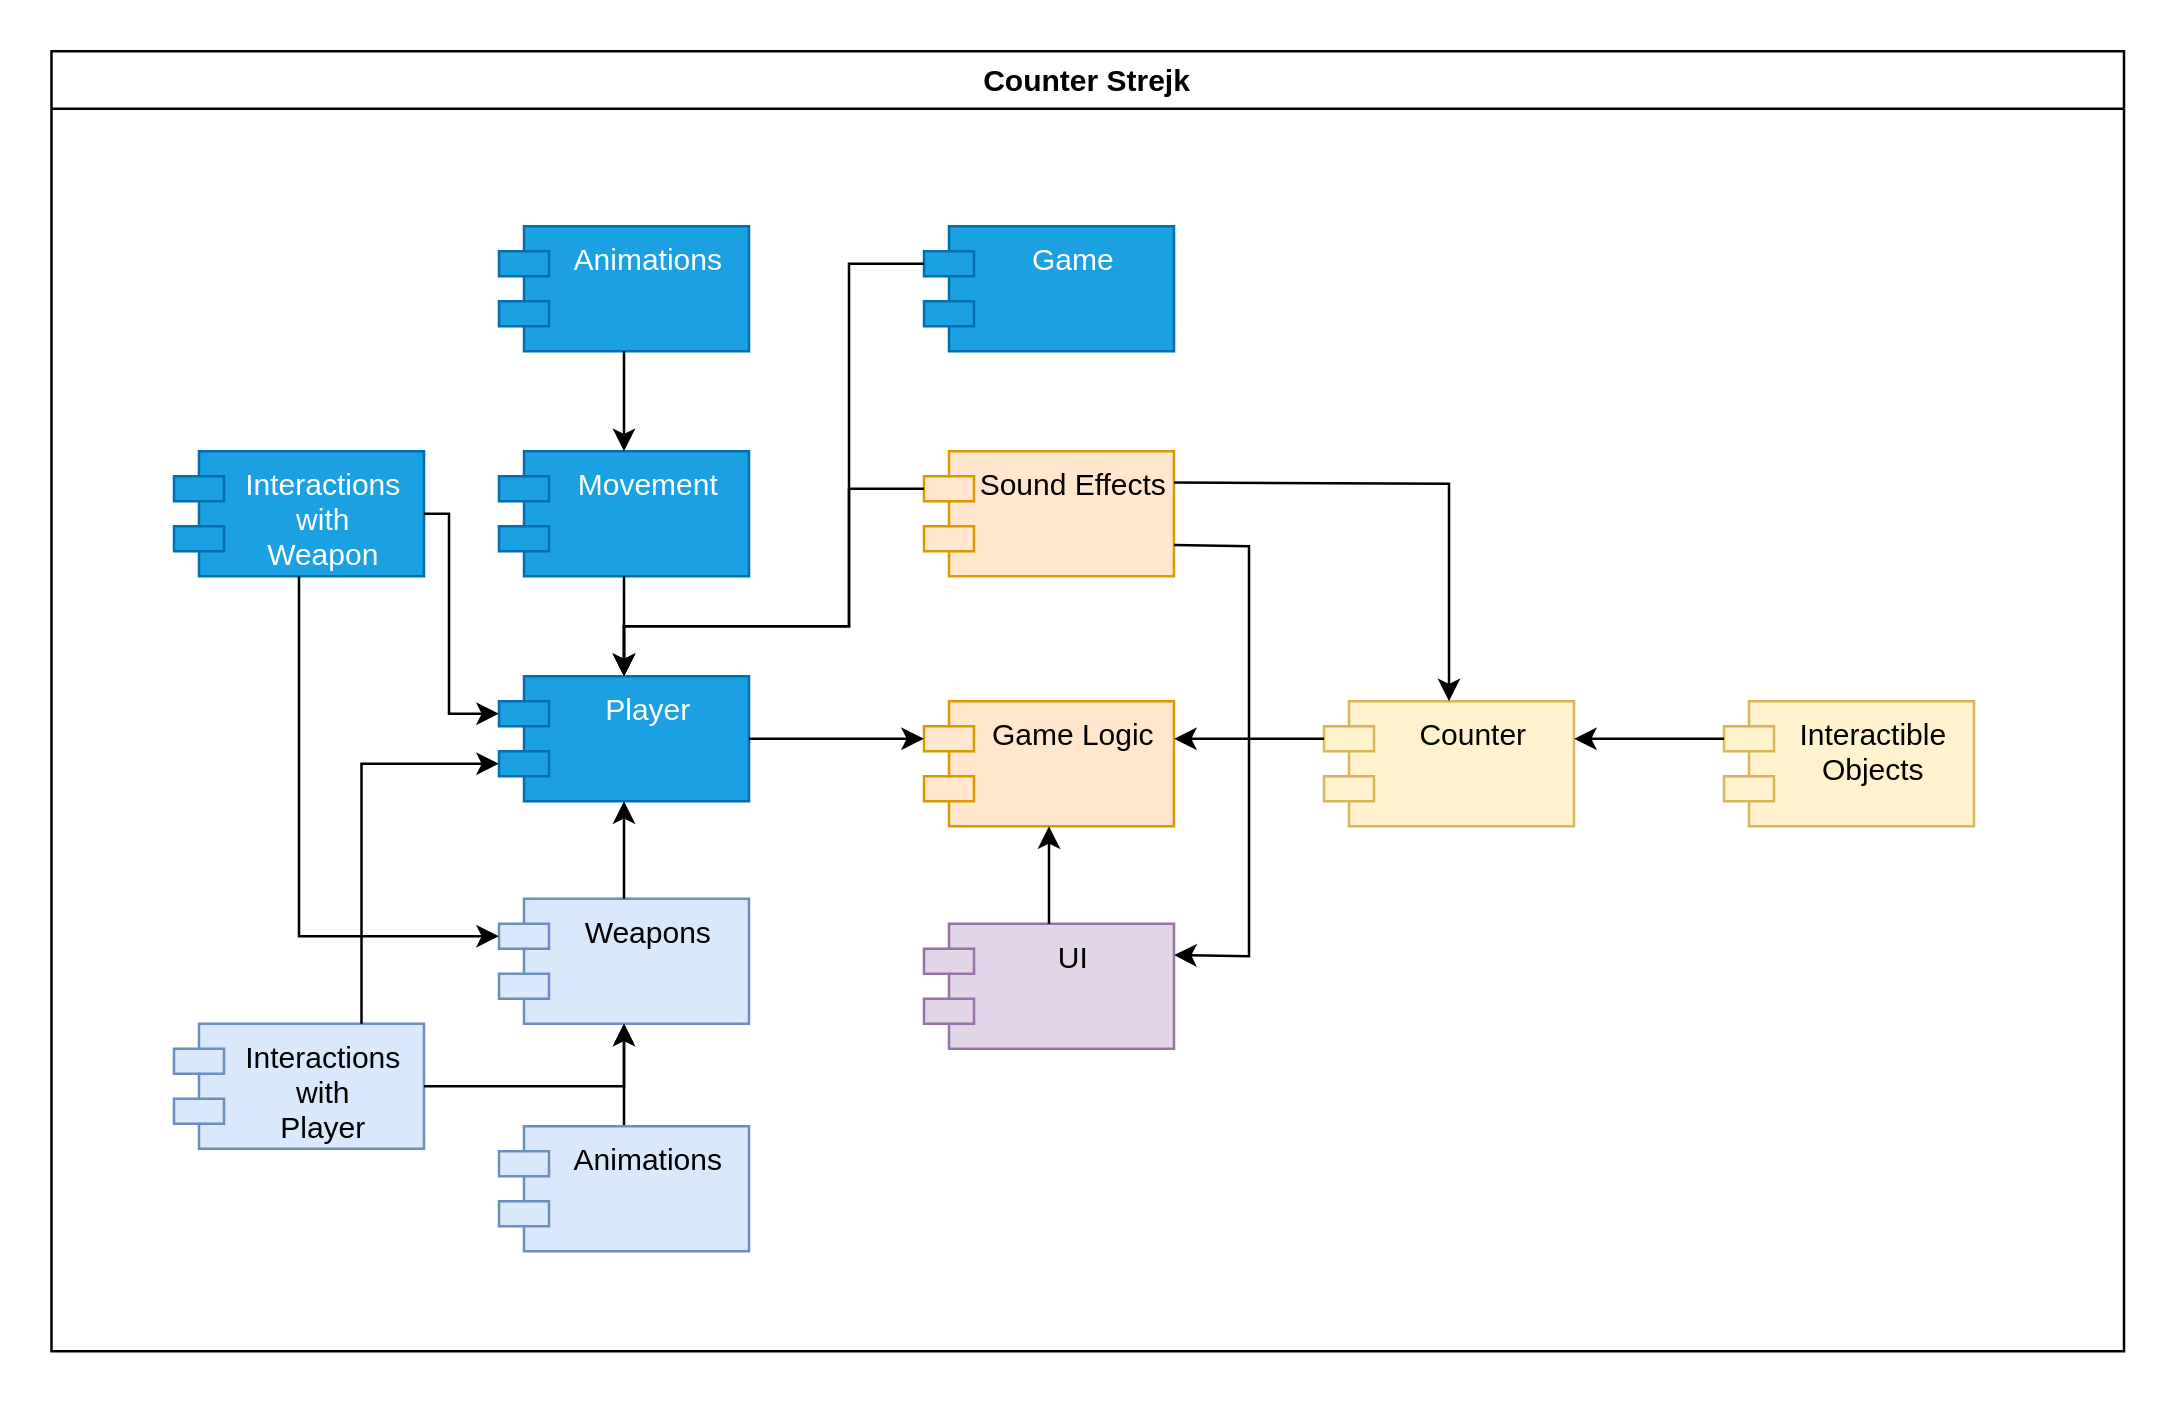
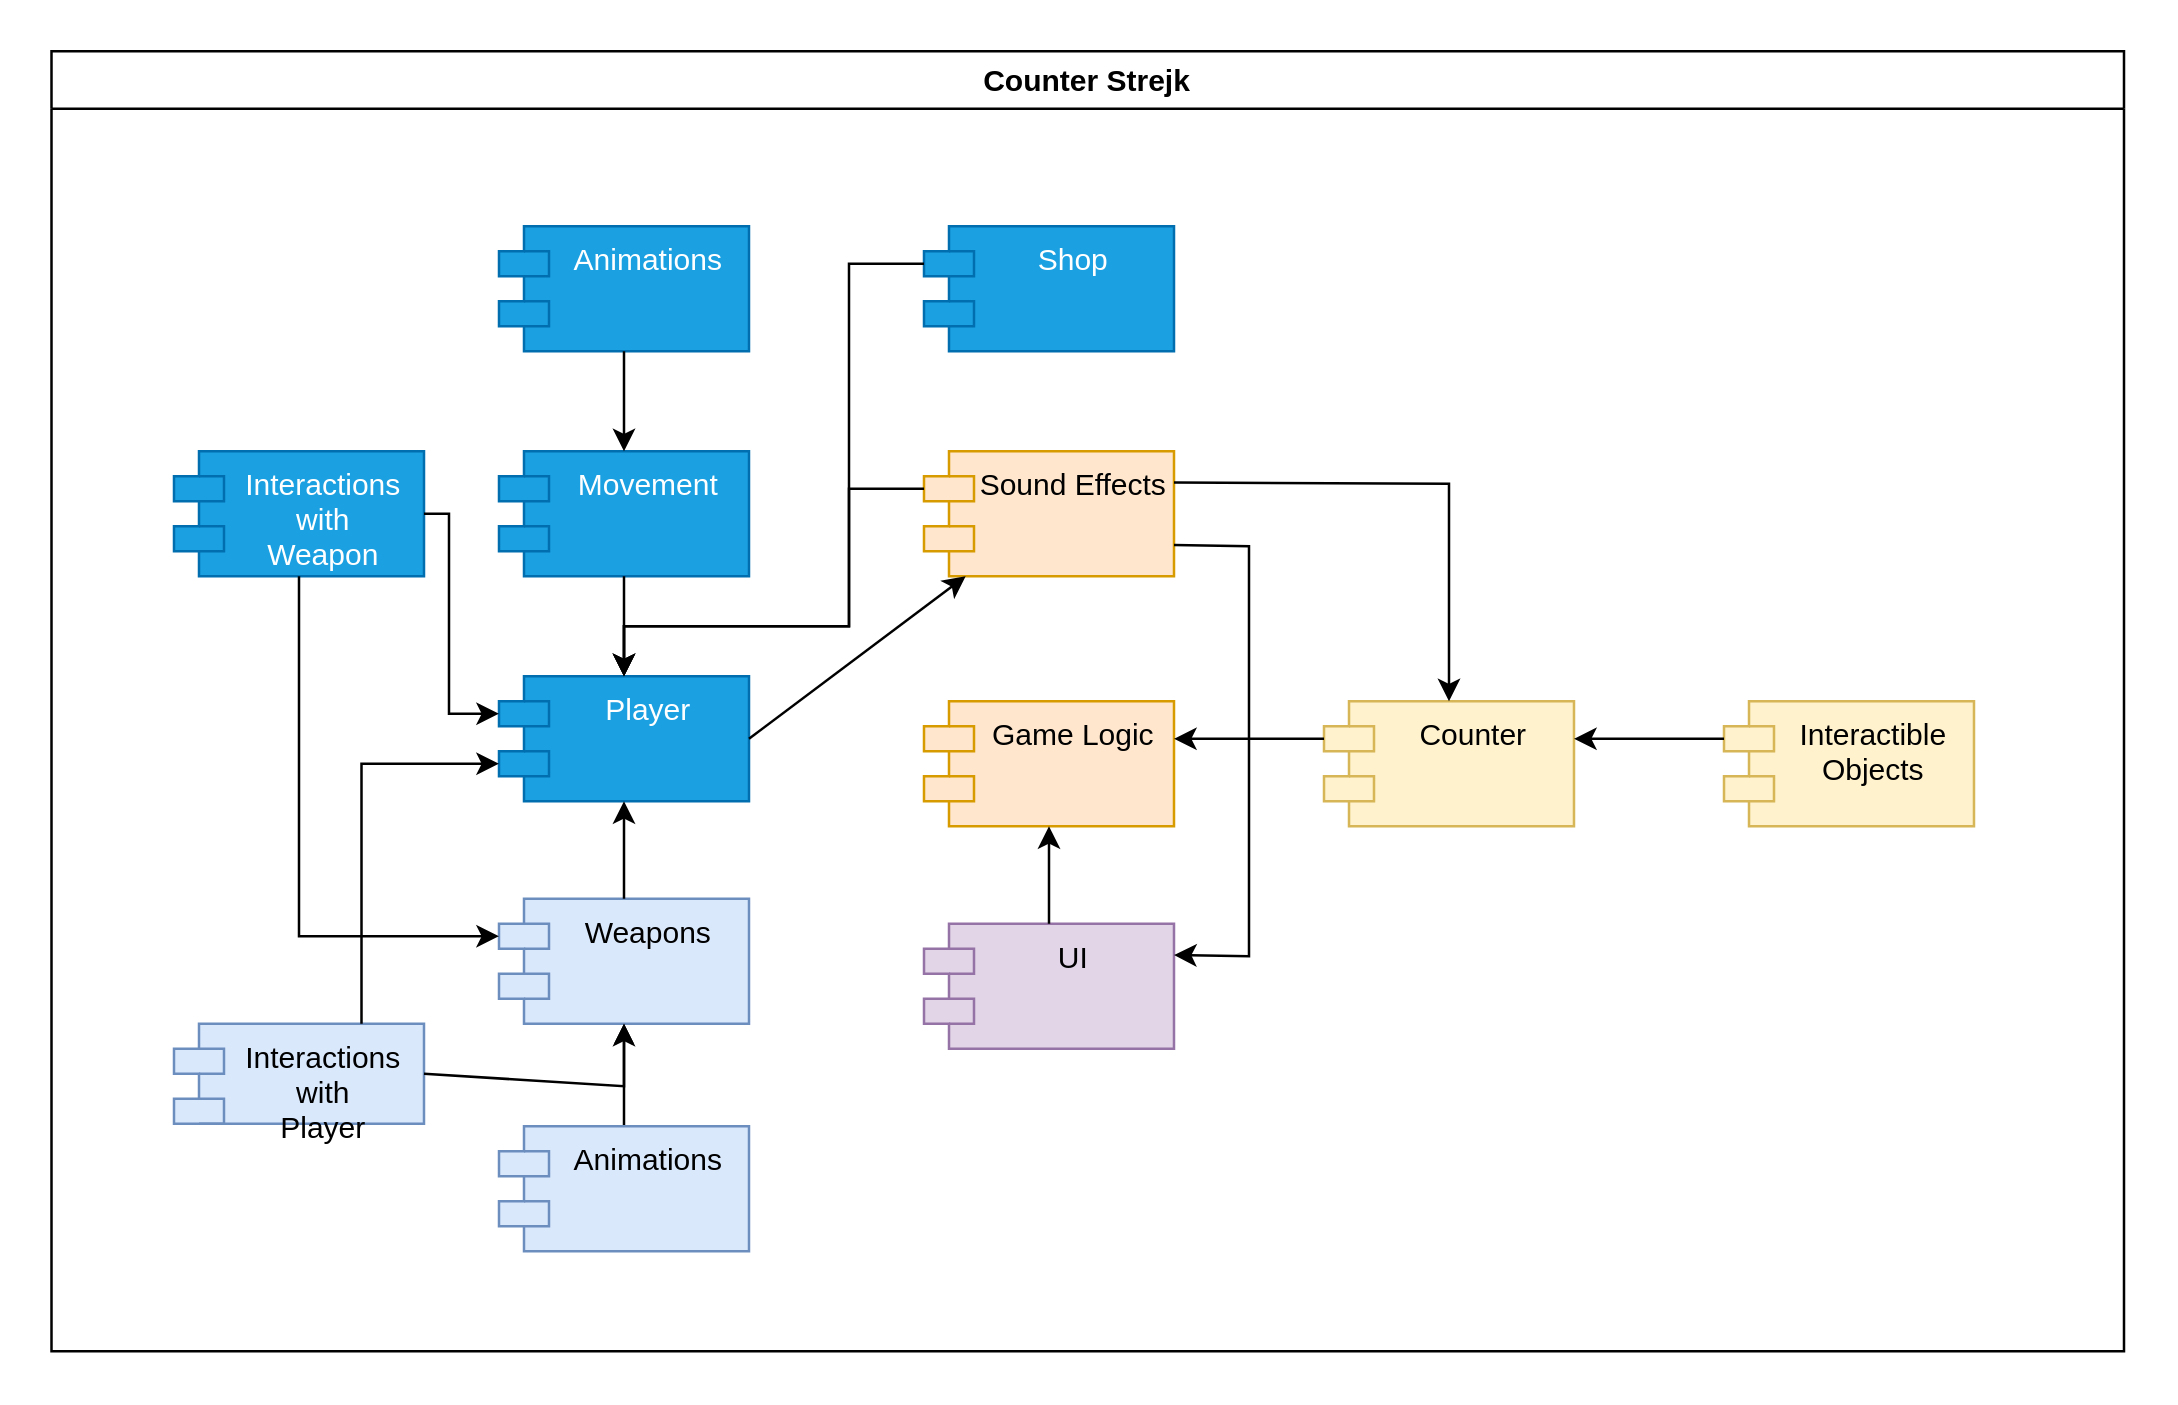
node "Game": label "Game" -> "Shop"
edge "Player" -> "Game Logic": now "Player" -> "Sound Effects"
node "Interactions with Player": size 250x125 -> 250x100
